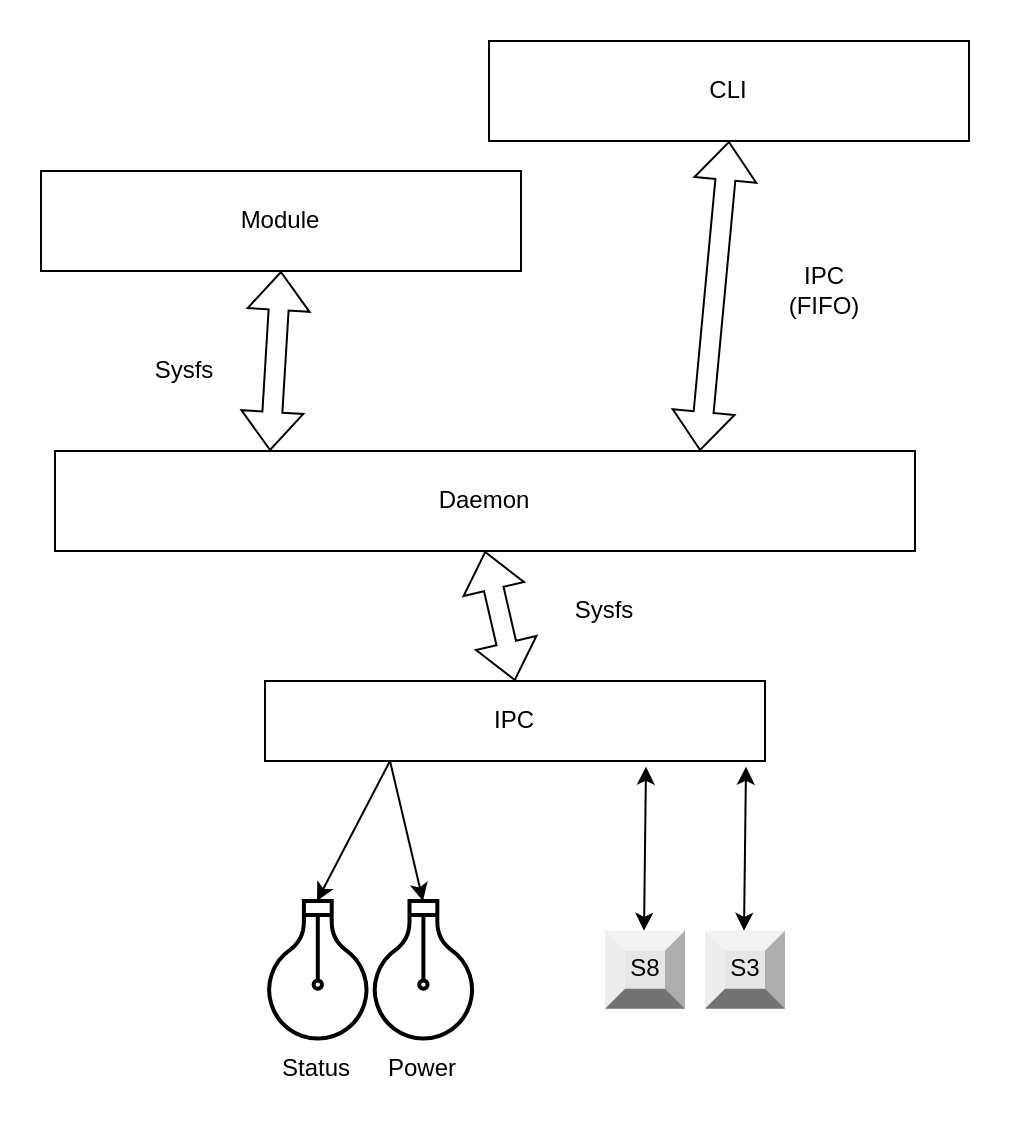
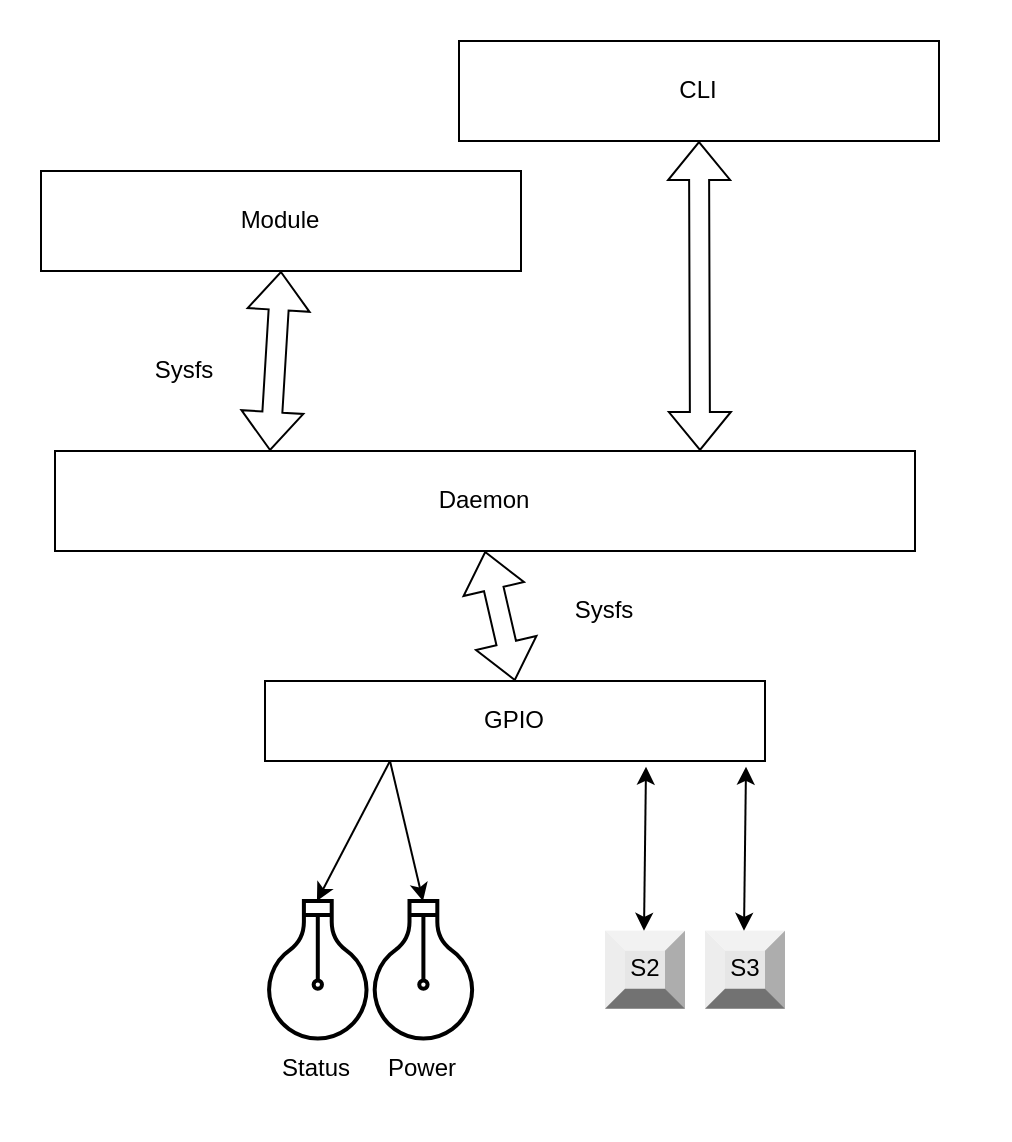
node "CLI": moved (729, 91) -> (699, 91)
node "IPC (FIFO)": removed
node "IPC": label "IPC" -> "GPIO"
node "S8": label "S8" -> "S2"
